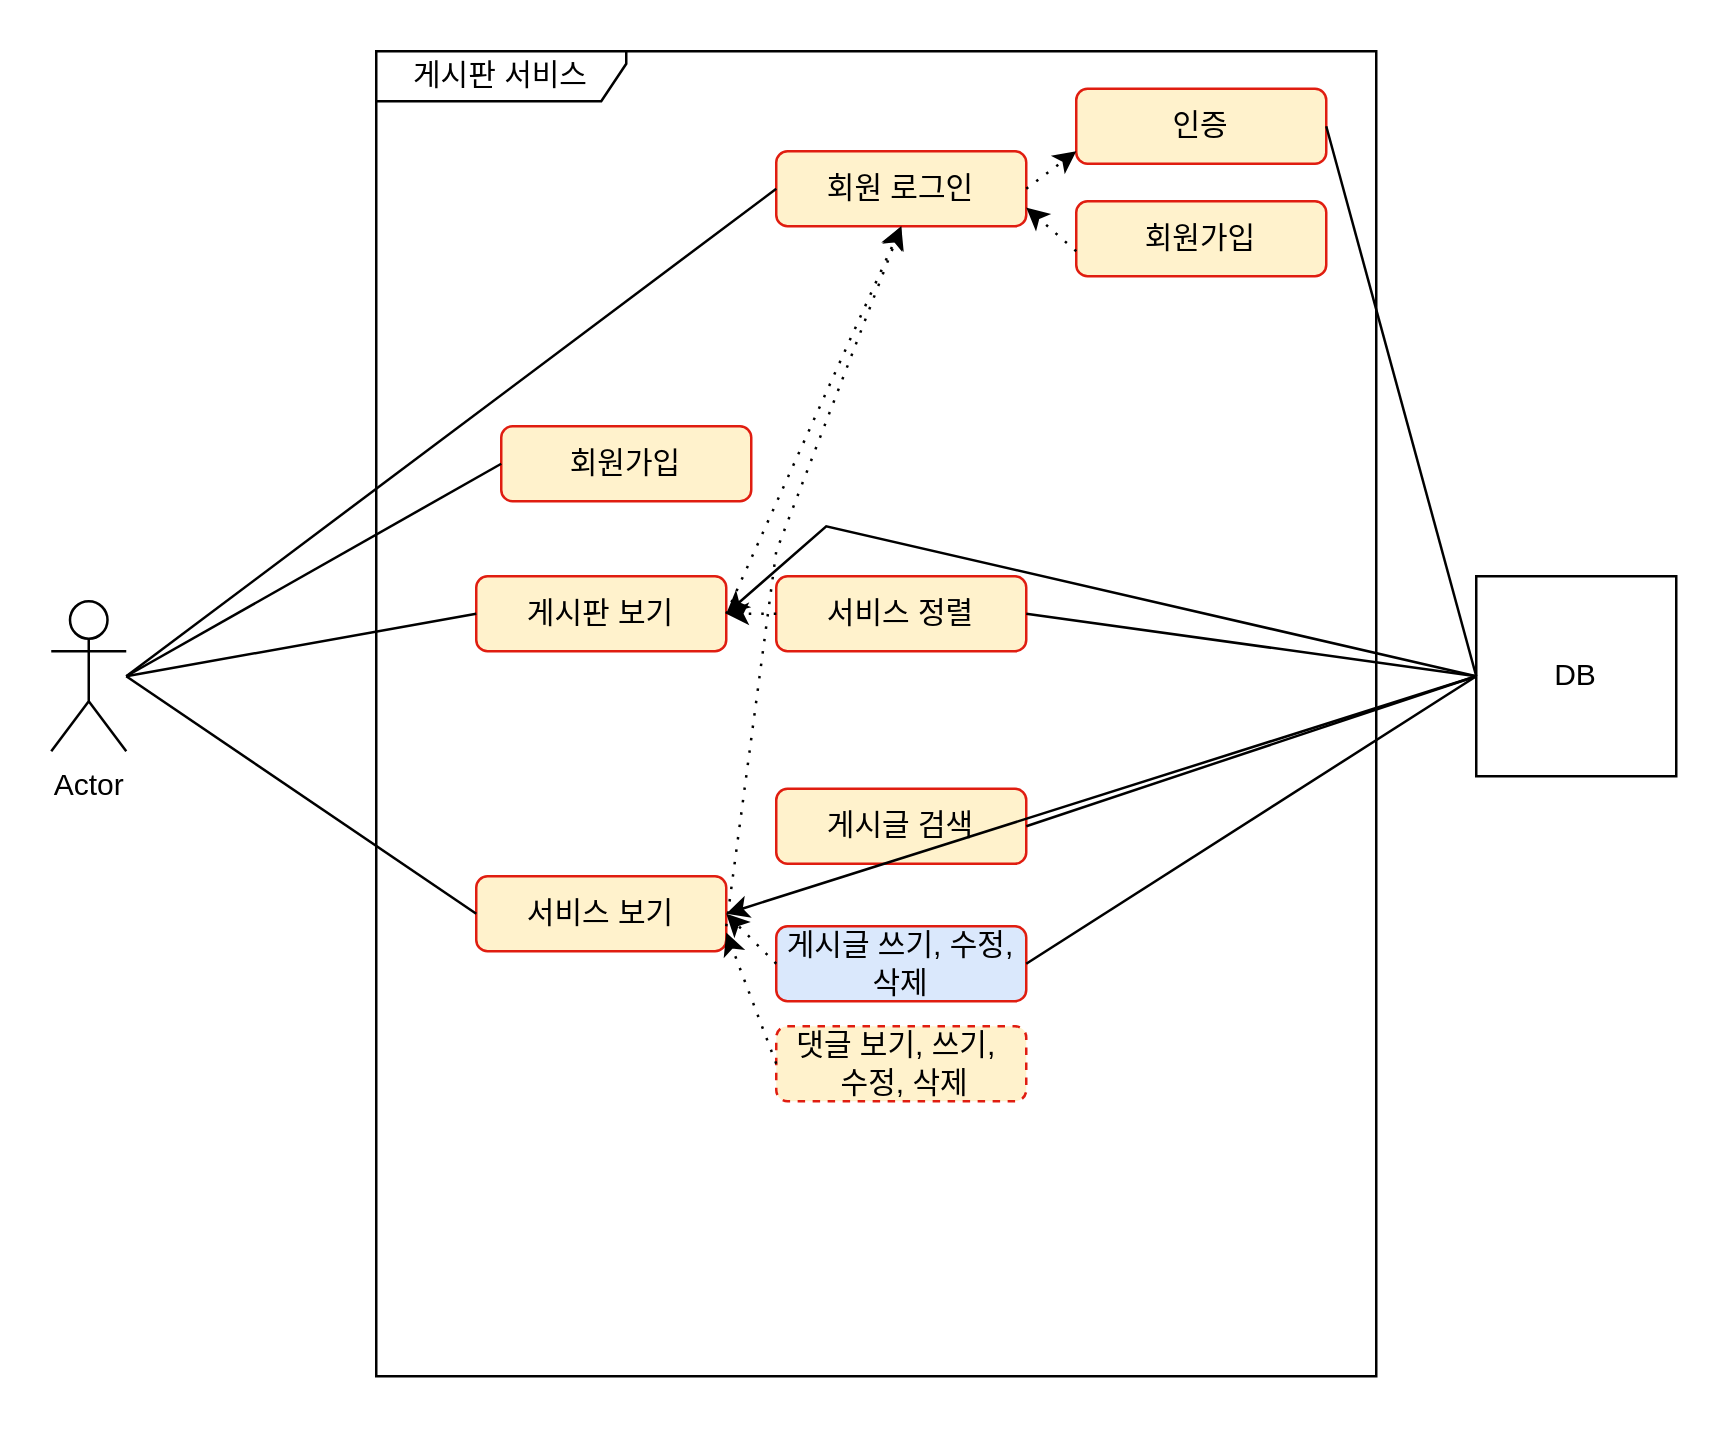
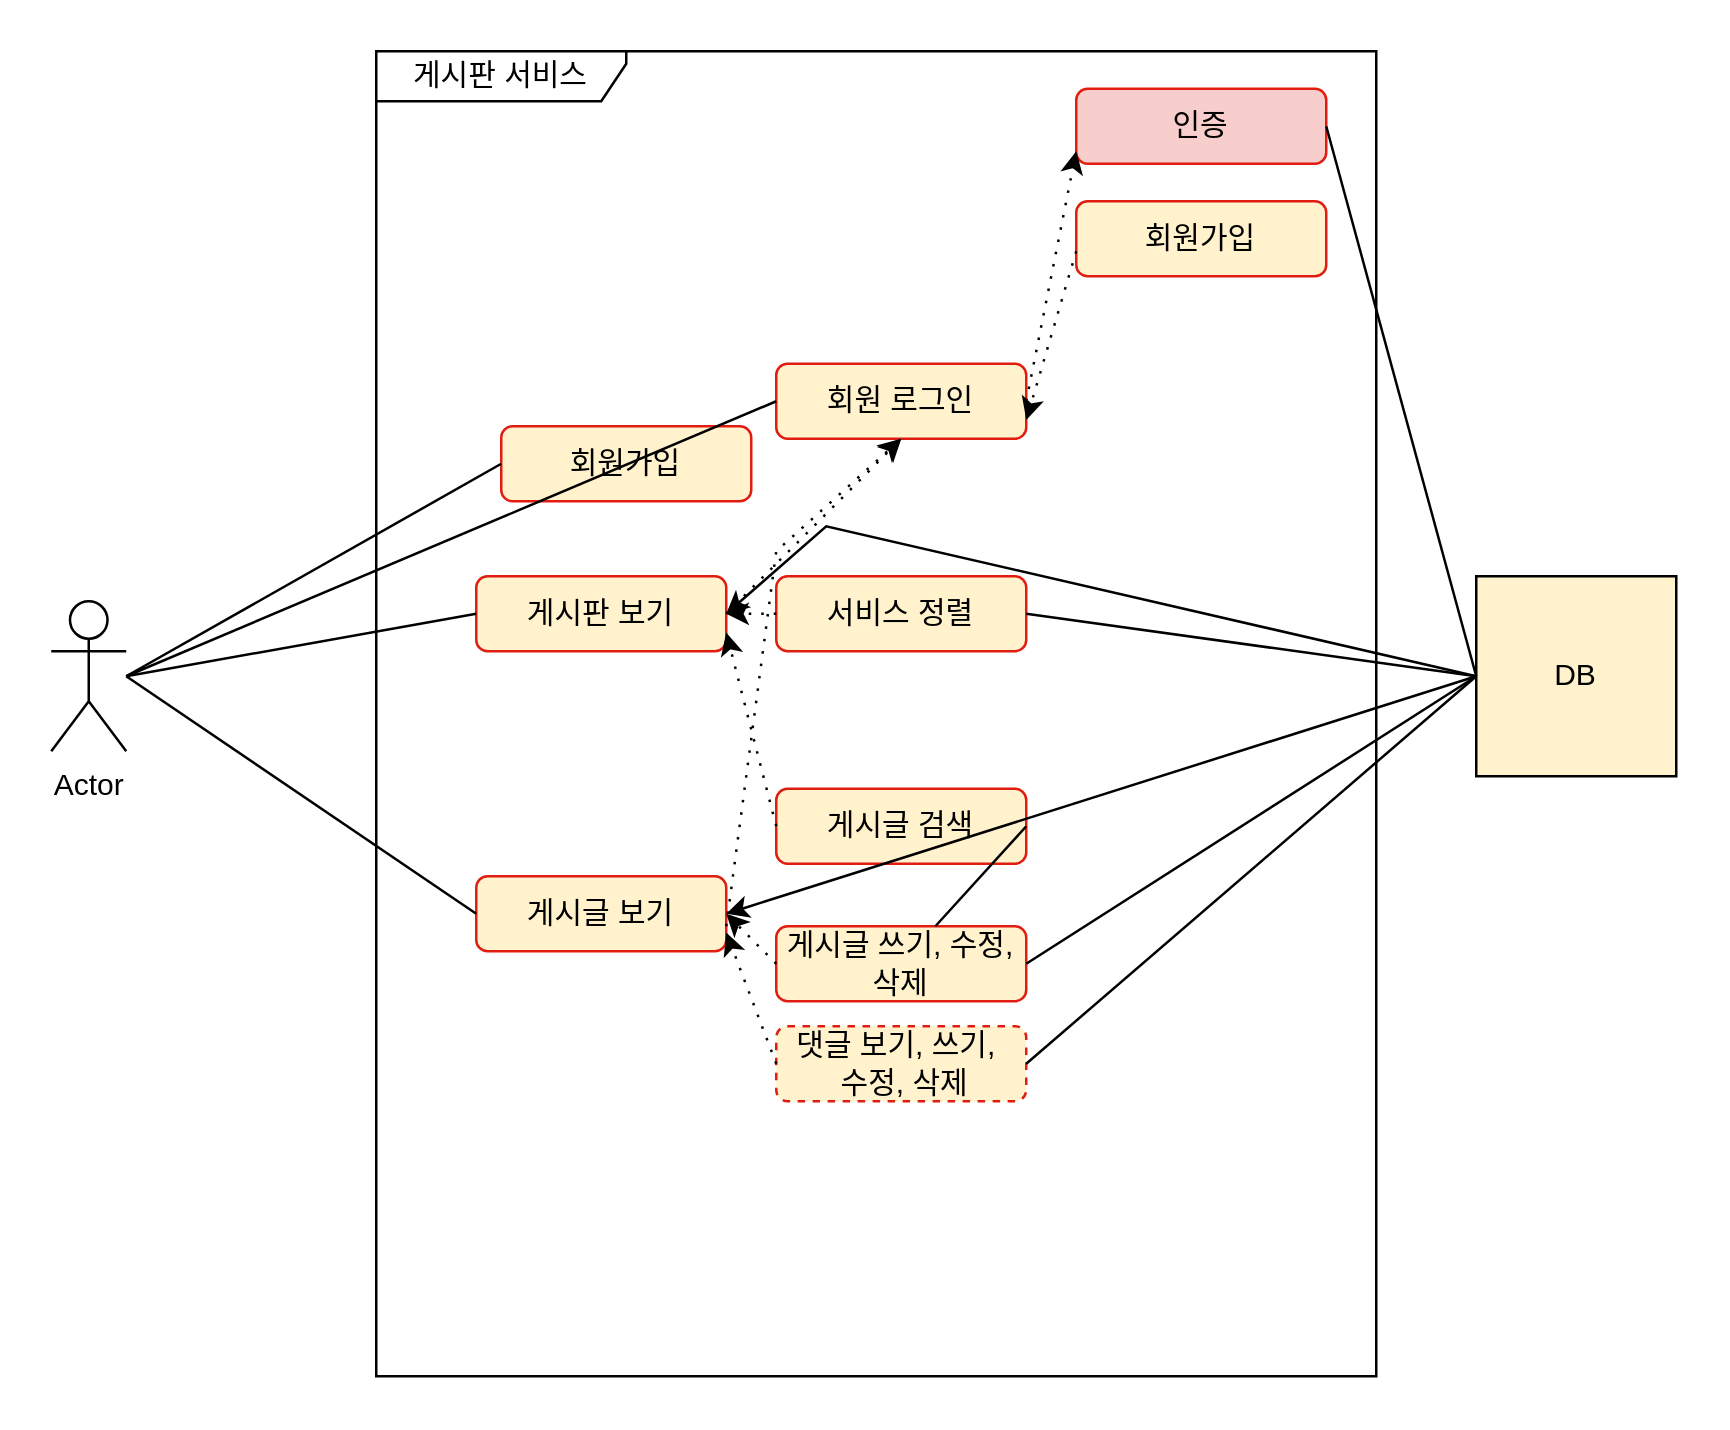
node "인증": fillcolor #fff2cc -> #f8cecc
node "회원 로그인": moved (901, 189) -> (901, 401)
node "DB": fillcolor #ffffff -> #fff2cc
edge "DB" -- "게시글 검색": now "게시글 쓰기, 수정, 삭제" -- "게시글 검색"
edge "게시글 검색" -> "게시판 보기": added
node "서비스 보기": label "서비스 보기" -> "게시글 보기"
edge "DB" -- "댓글 보기, 쓰기, 수정, 삭제": added
node "게시글 쓰기, 수정, 삭제": fillcolor #dae8fc -> #fff2cc
